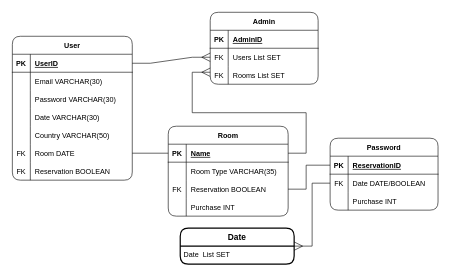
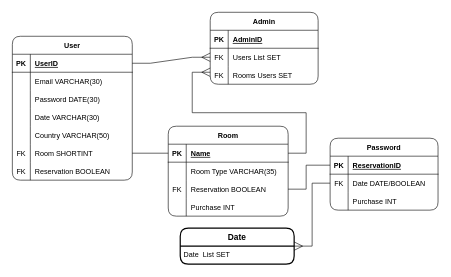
node "Rooms List SET": label "Rooms List SET" -> "Rooms Users SET"
node "Password VARCHAR(30)": label "Password VARCHAR(30)" -> "Password DATE(30)"
node "Room DATE": label "Room DATE" -> "Room SHORTINT"
